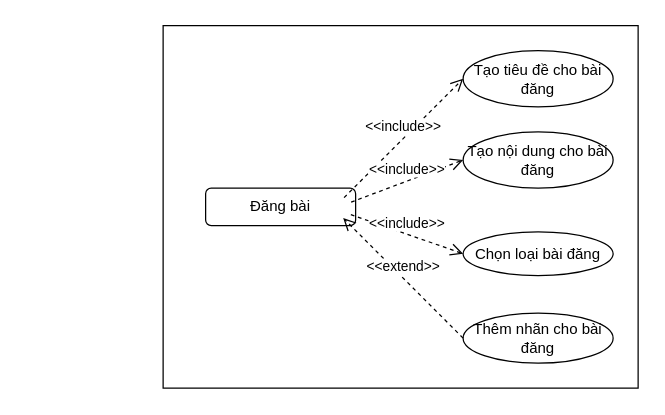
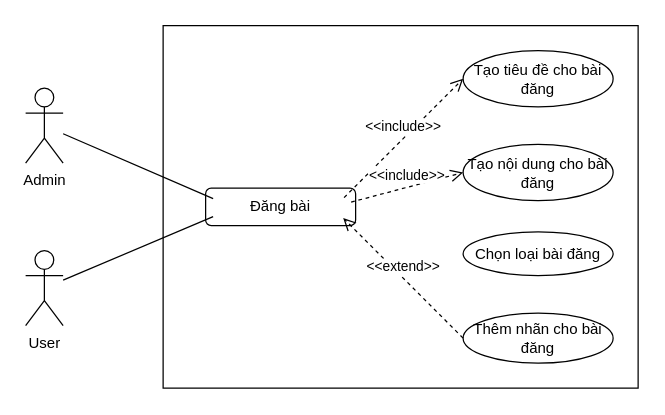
node "Admin": added
node "Tạo nội dung cho bài đăng": moved (538, 160) -> (538, 173)
edge "Admin" -- "Đăng bài": added
edge "Đăng bài" -> "Chọn loại bài đăng": removed, label "<<include>>"
edge "Đăng bài" -- "User": added
node "User": added
